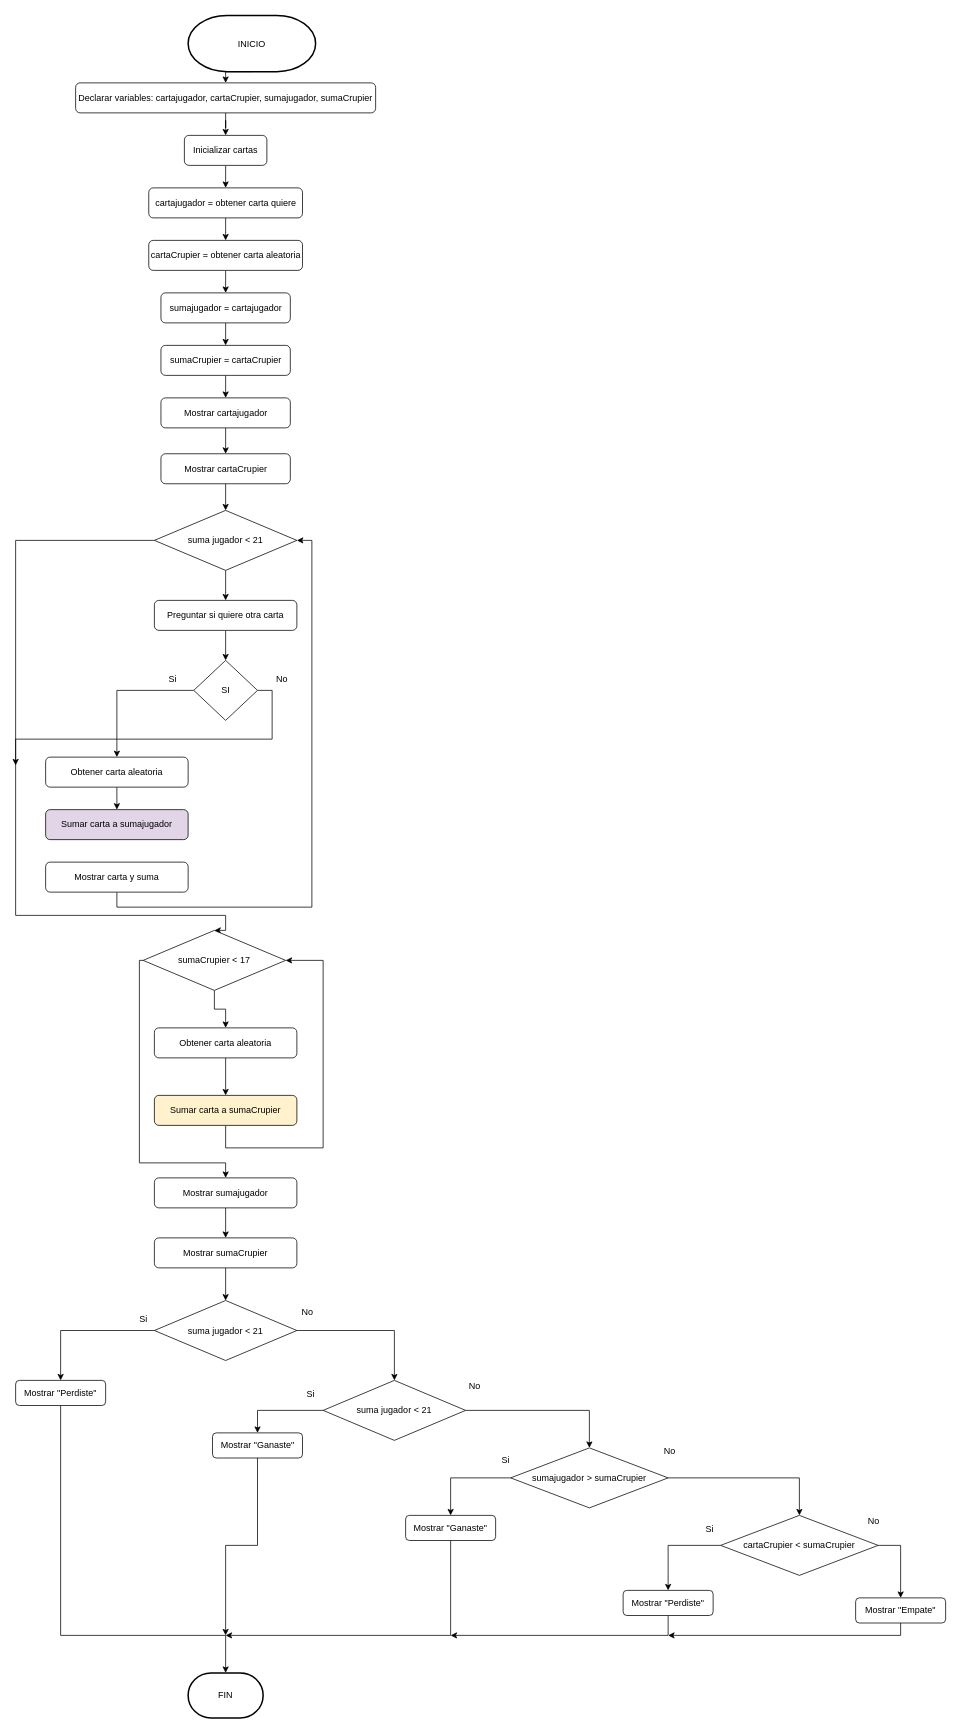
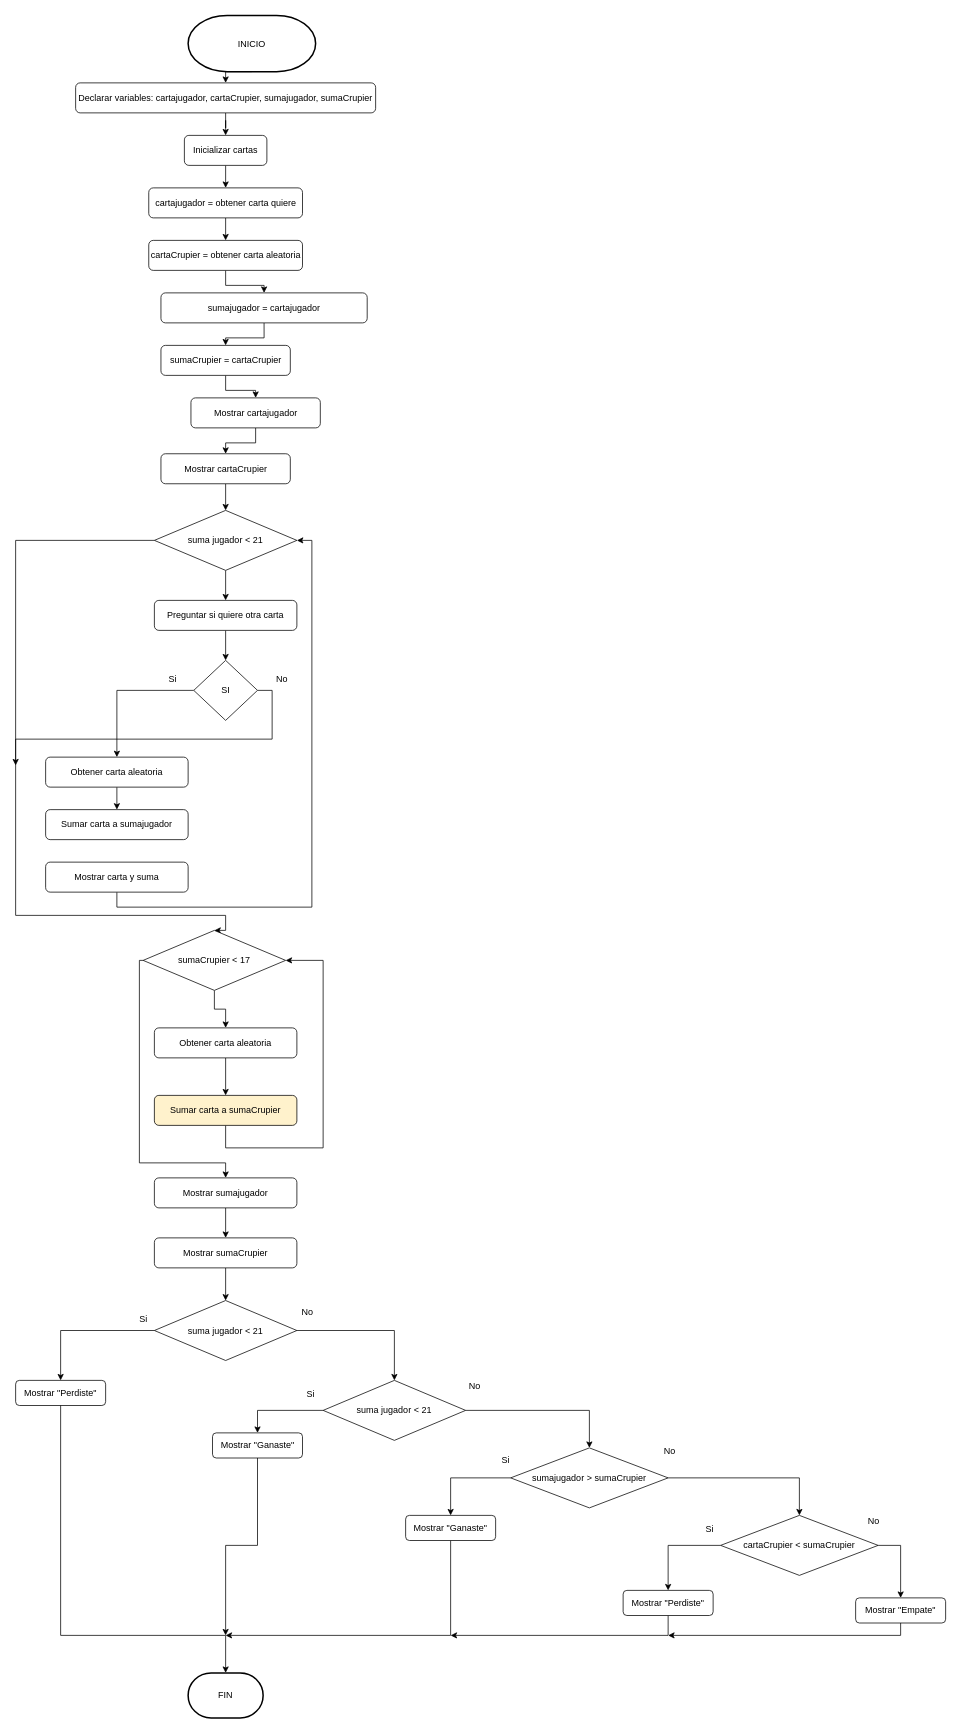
node "sumajugador = cartajugador": size 129x30 -> 206x30
node "Mostrar cartajugador": moved (225, 413) -> (255, 413)
node "Sumar carta a sumajugador": fillcolor #e1d5e7 -> #ffffff
